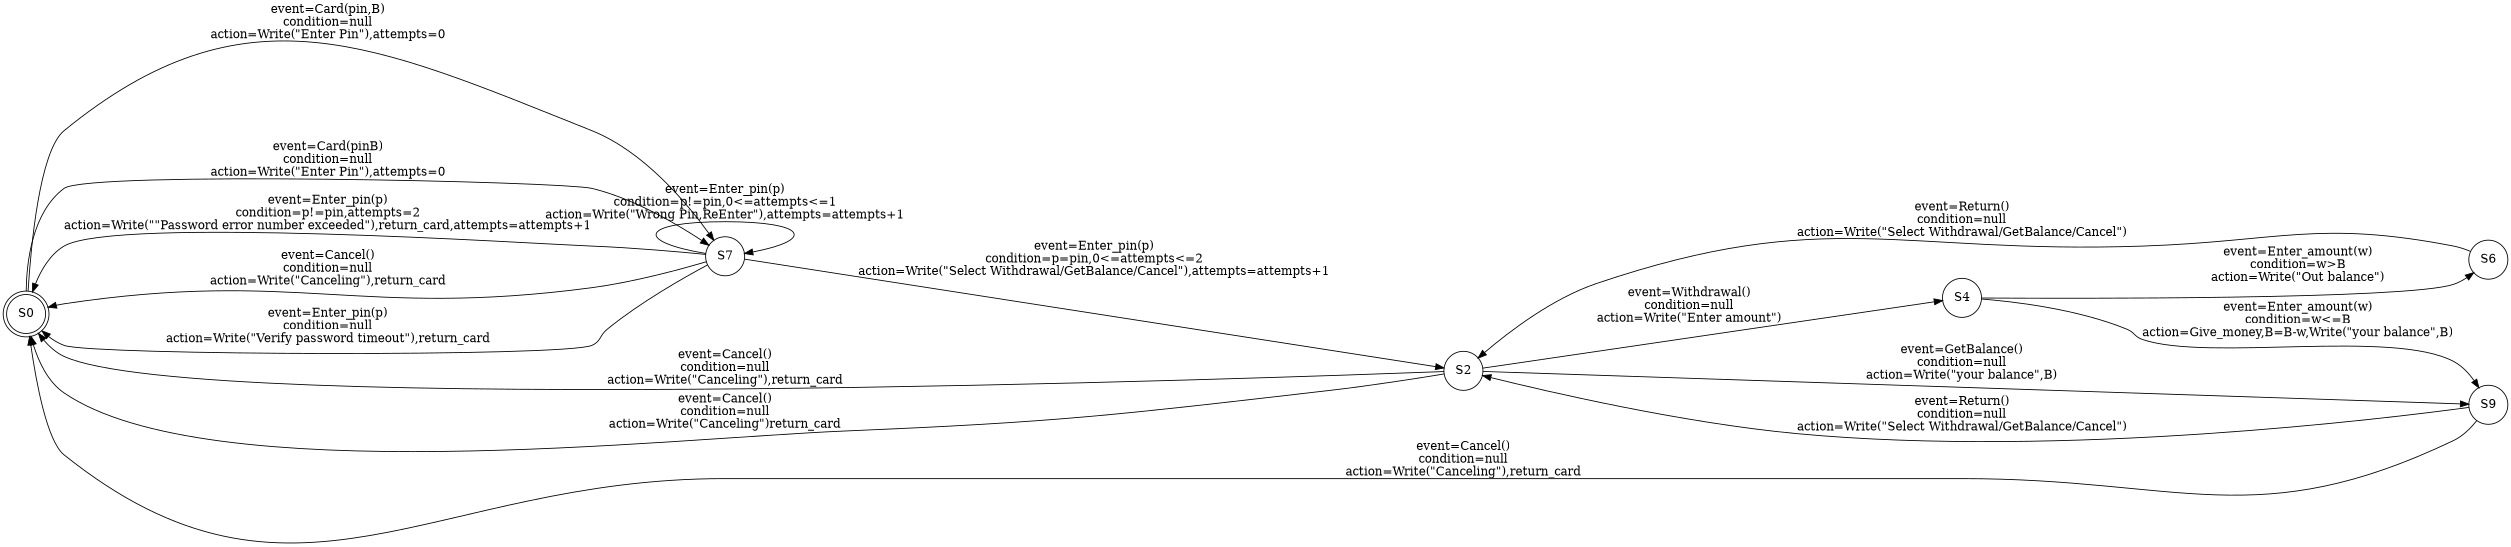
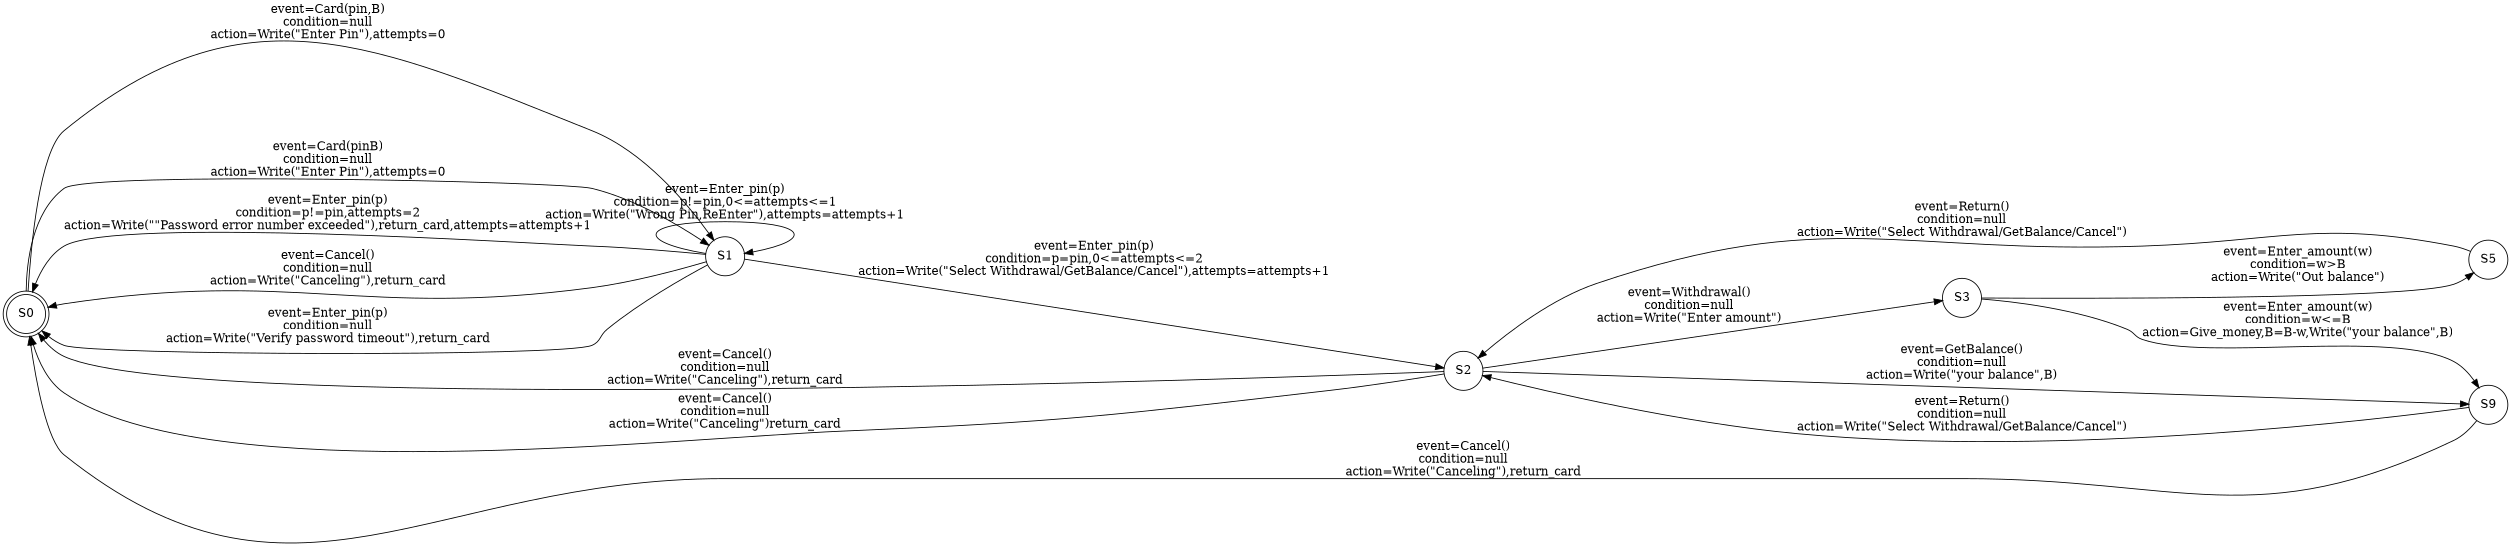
node "S7": label "S7" -> "S1"
node "S6": label "S6" -> "S5"
node "S4": label "S4" -> "S3"
